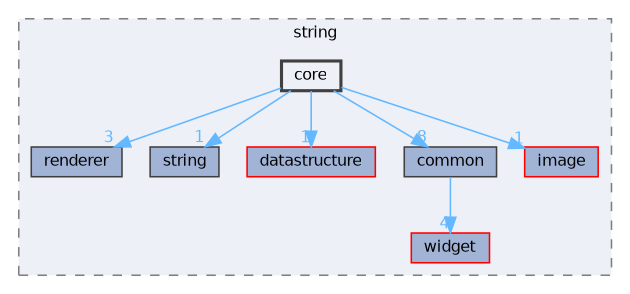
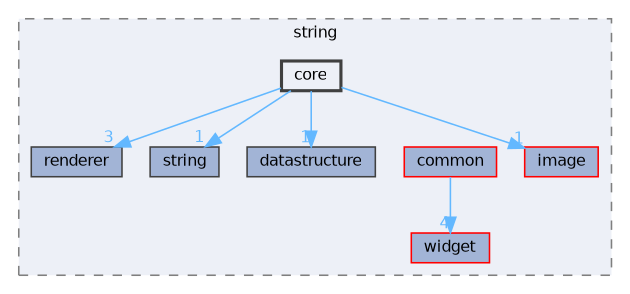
edge "core" -> "common": removed
node "datastructure": color red -> grey25
node "common": color grey25 -> red
